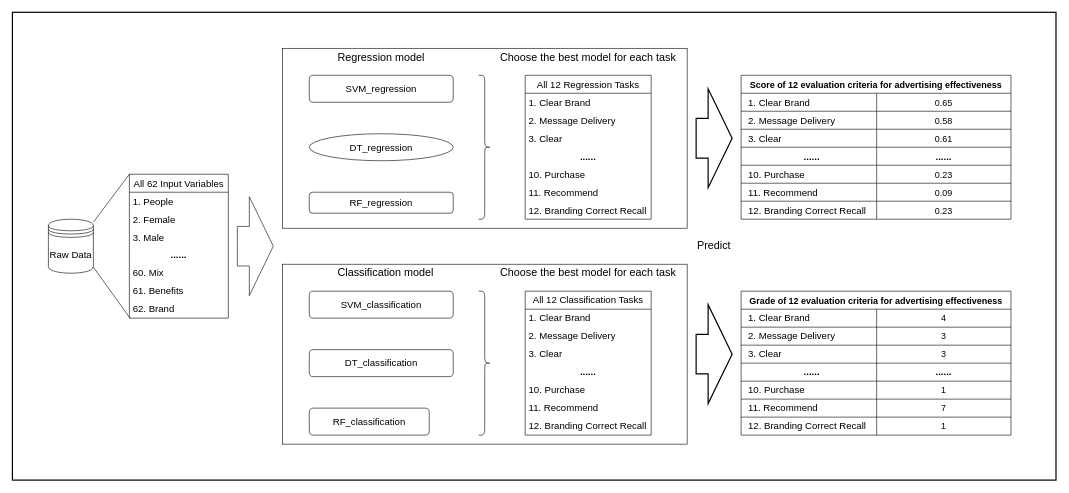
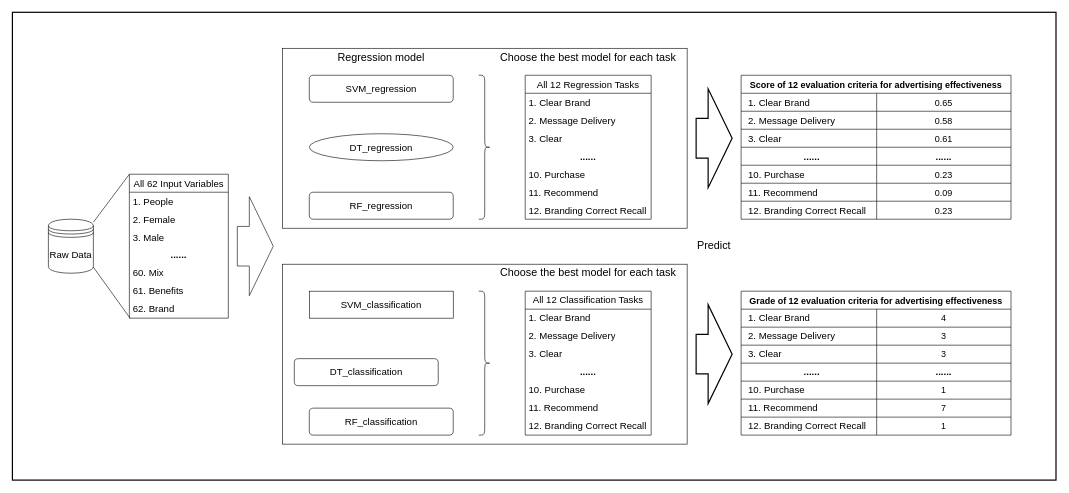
node "RF_regression": size 144x21 -> 144x27
node "Classification model": removed
node "SVM_classification": shape rounded rectangle -> rectangle
node "DT_classification": moved (381, 363) -> (366, 372)
node "RF_classification": size 120x27 -> 144x27
